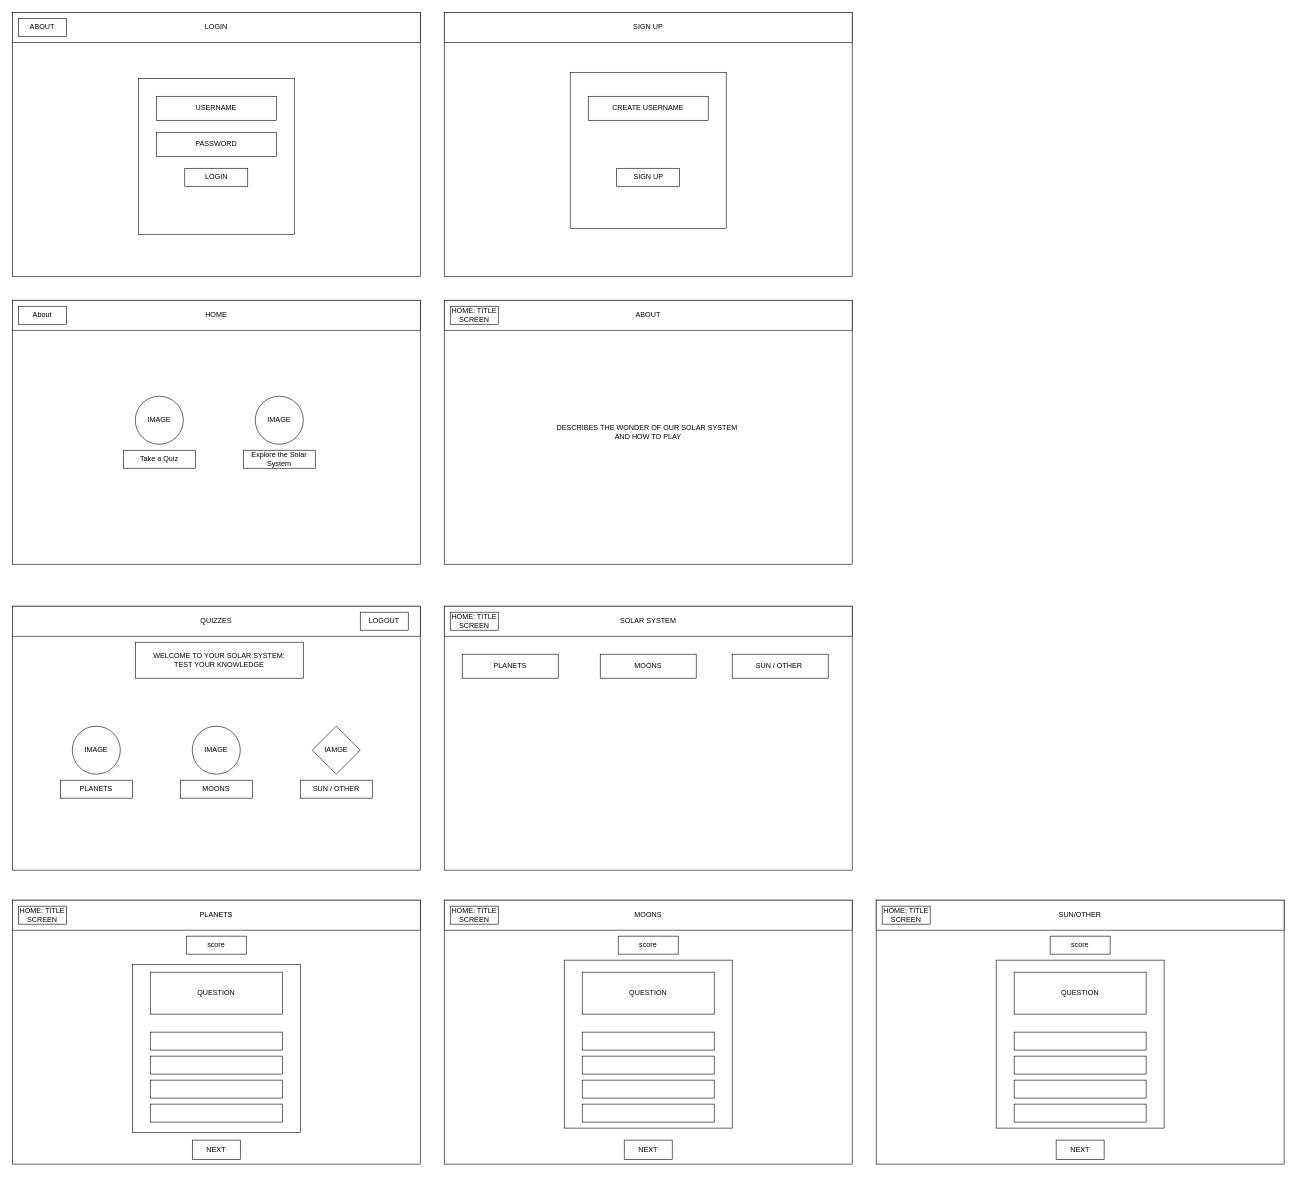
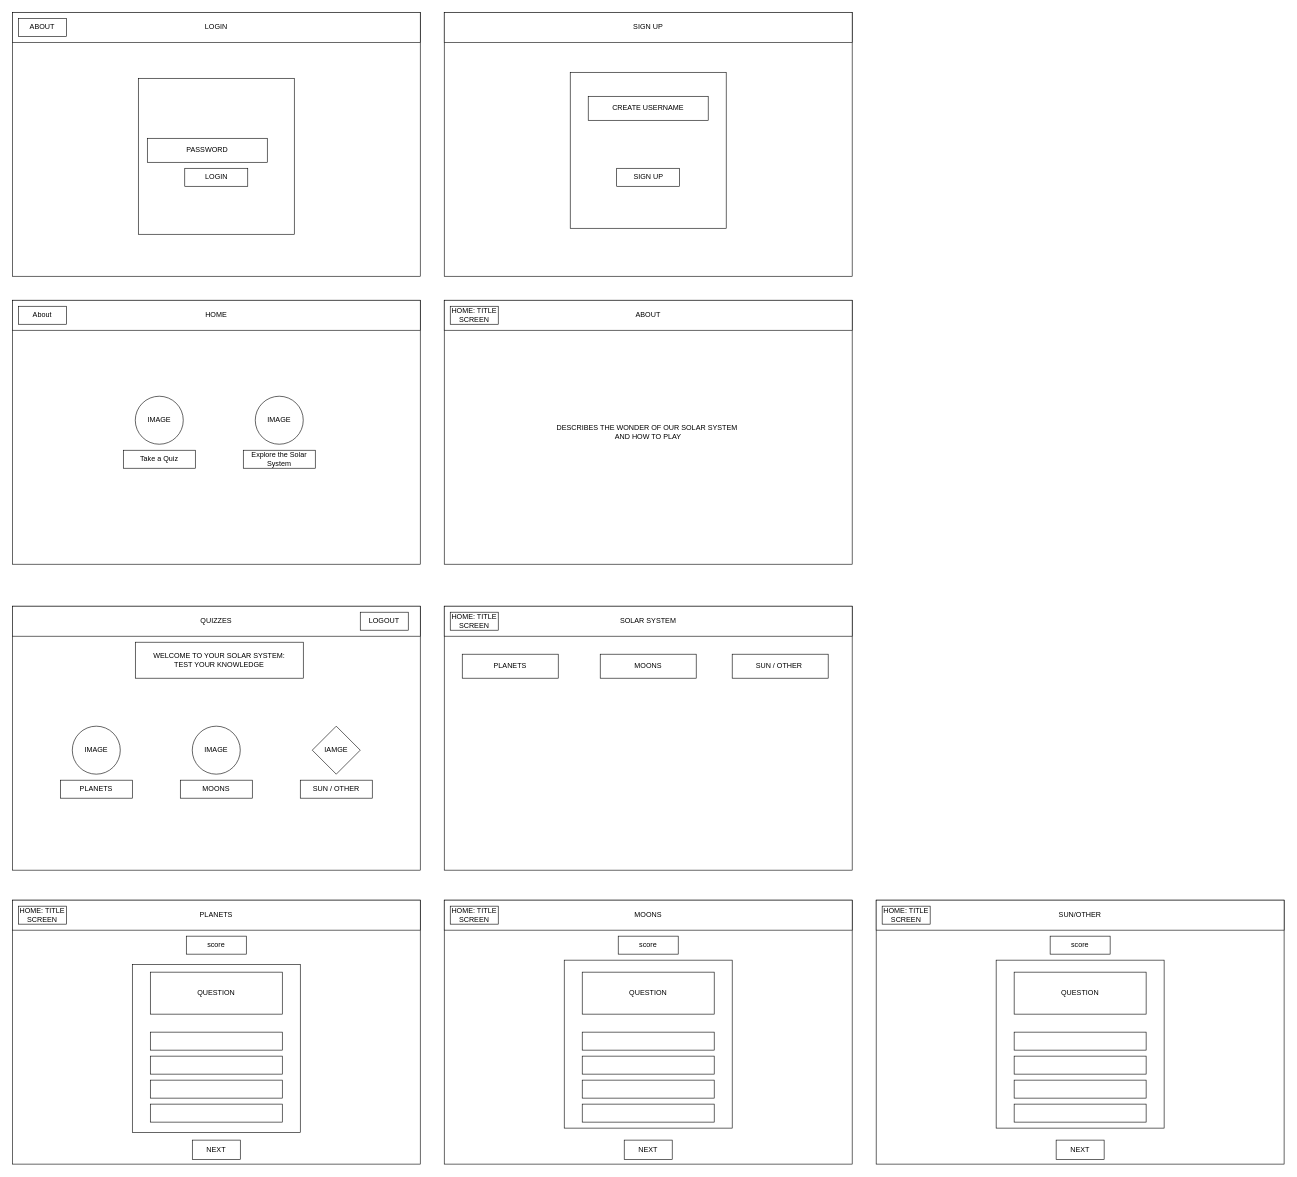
node "USERNAME": removed
node "PASSWORD": moved (216, 144) -> (207, 150)
